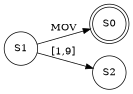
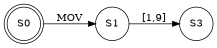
edge "S1" -> "S0": reversed
node "S2": label "S2" -> "S3"
